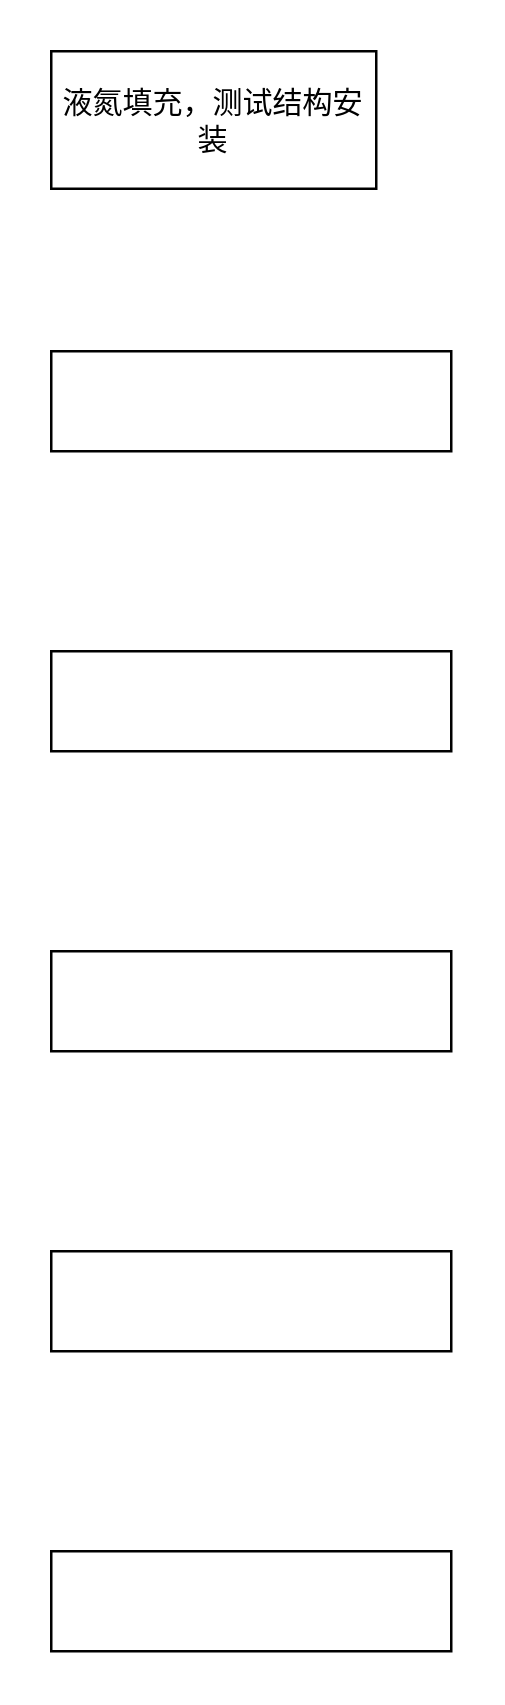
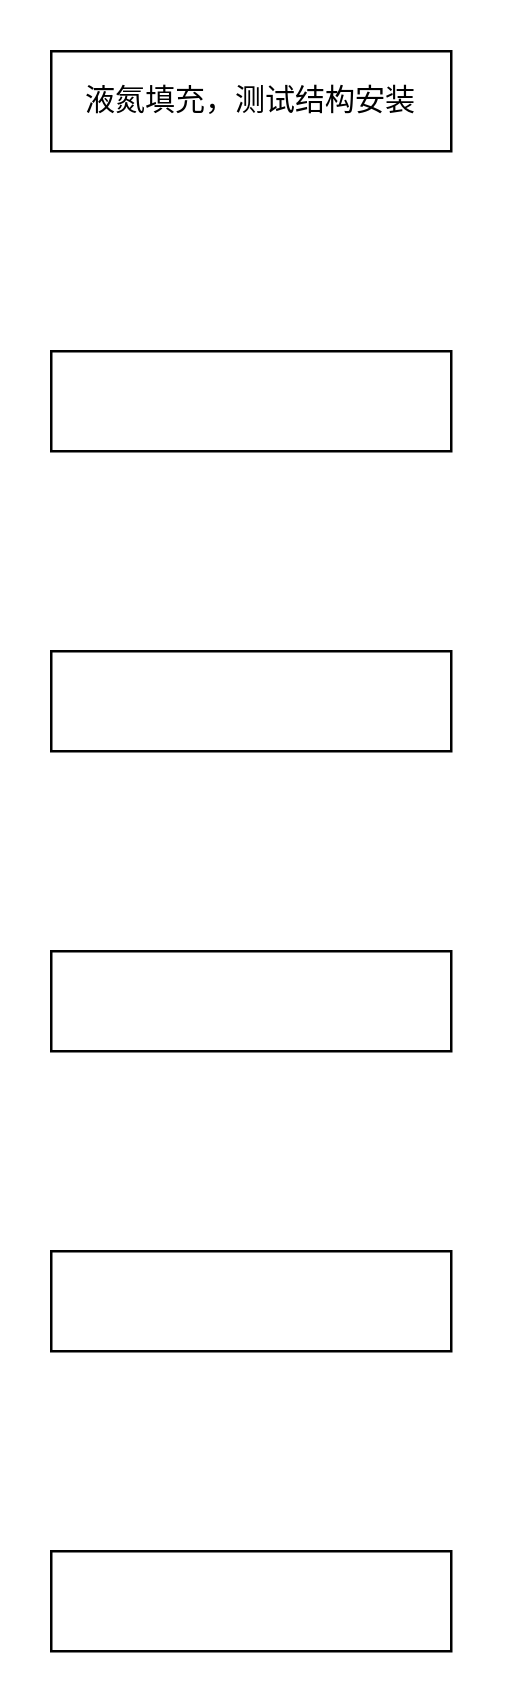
node "液氮填充，测试结构安装": size 325x138 -> 400x100
